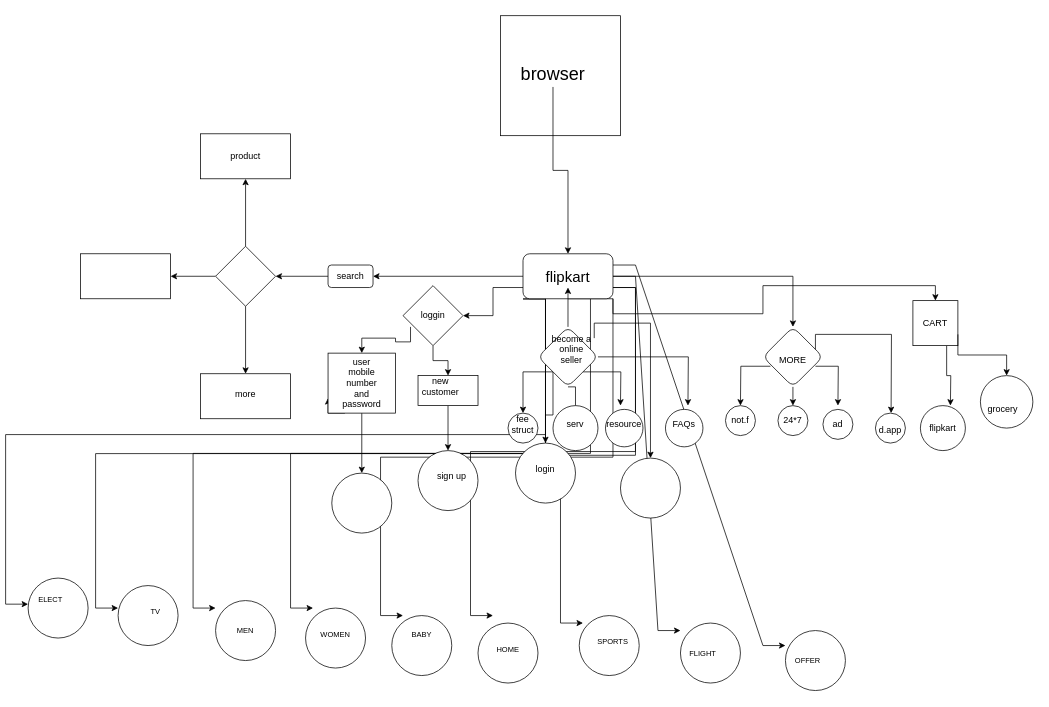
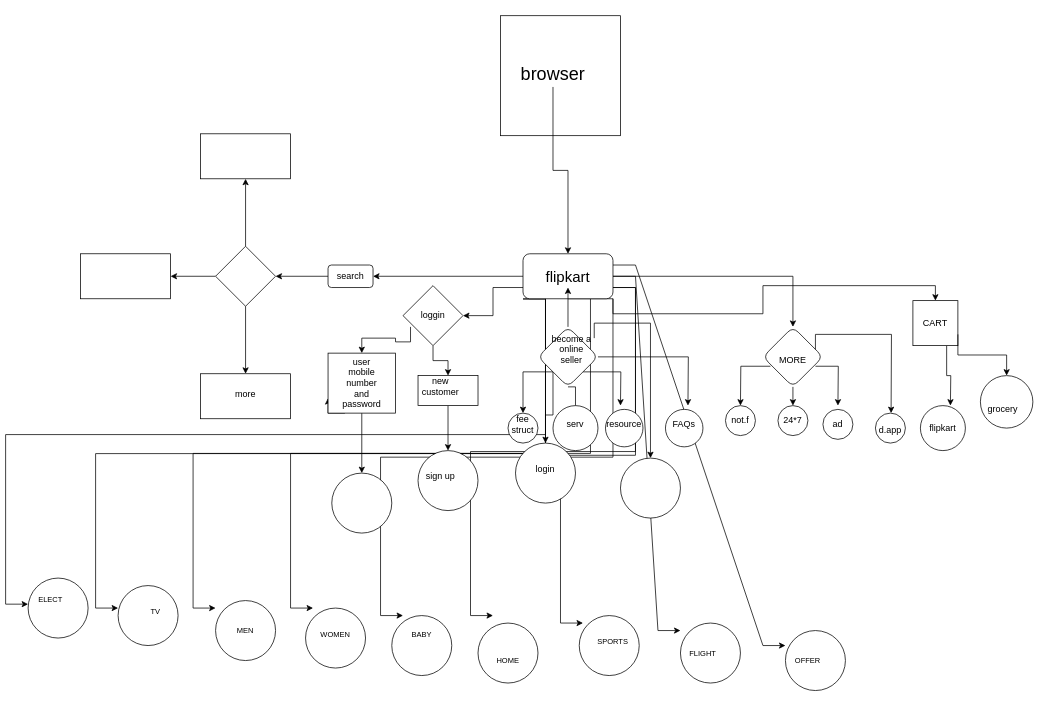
node "product": removed
node "sign up": moved (452, 477) -> (441, 477)
node "HOME": moved (508, 649) -> (508, 660)
